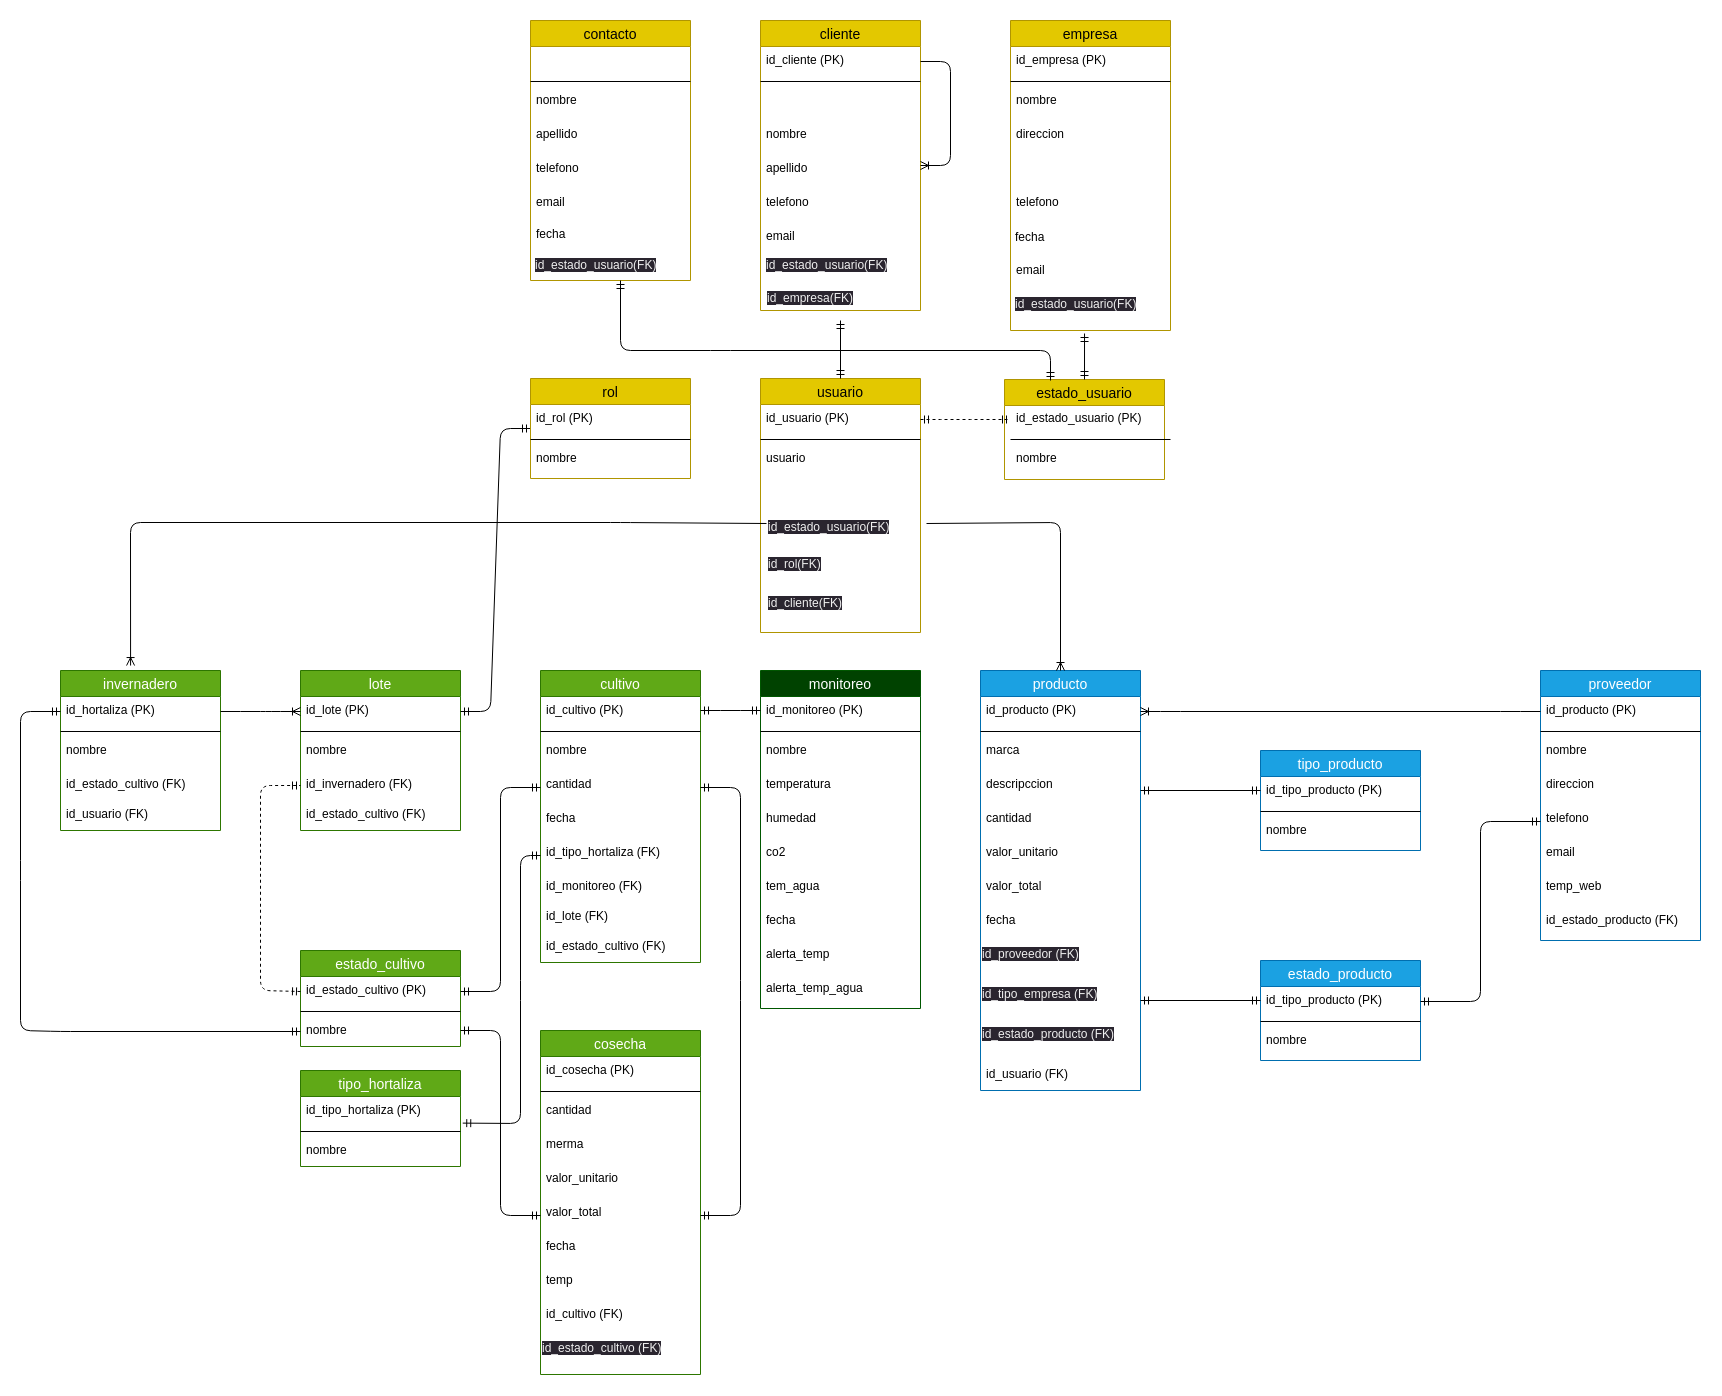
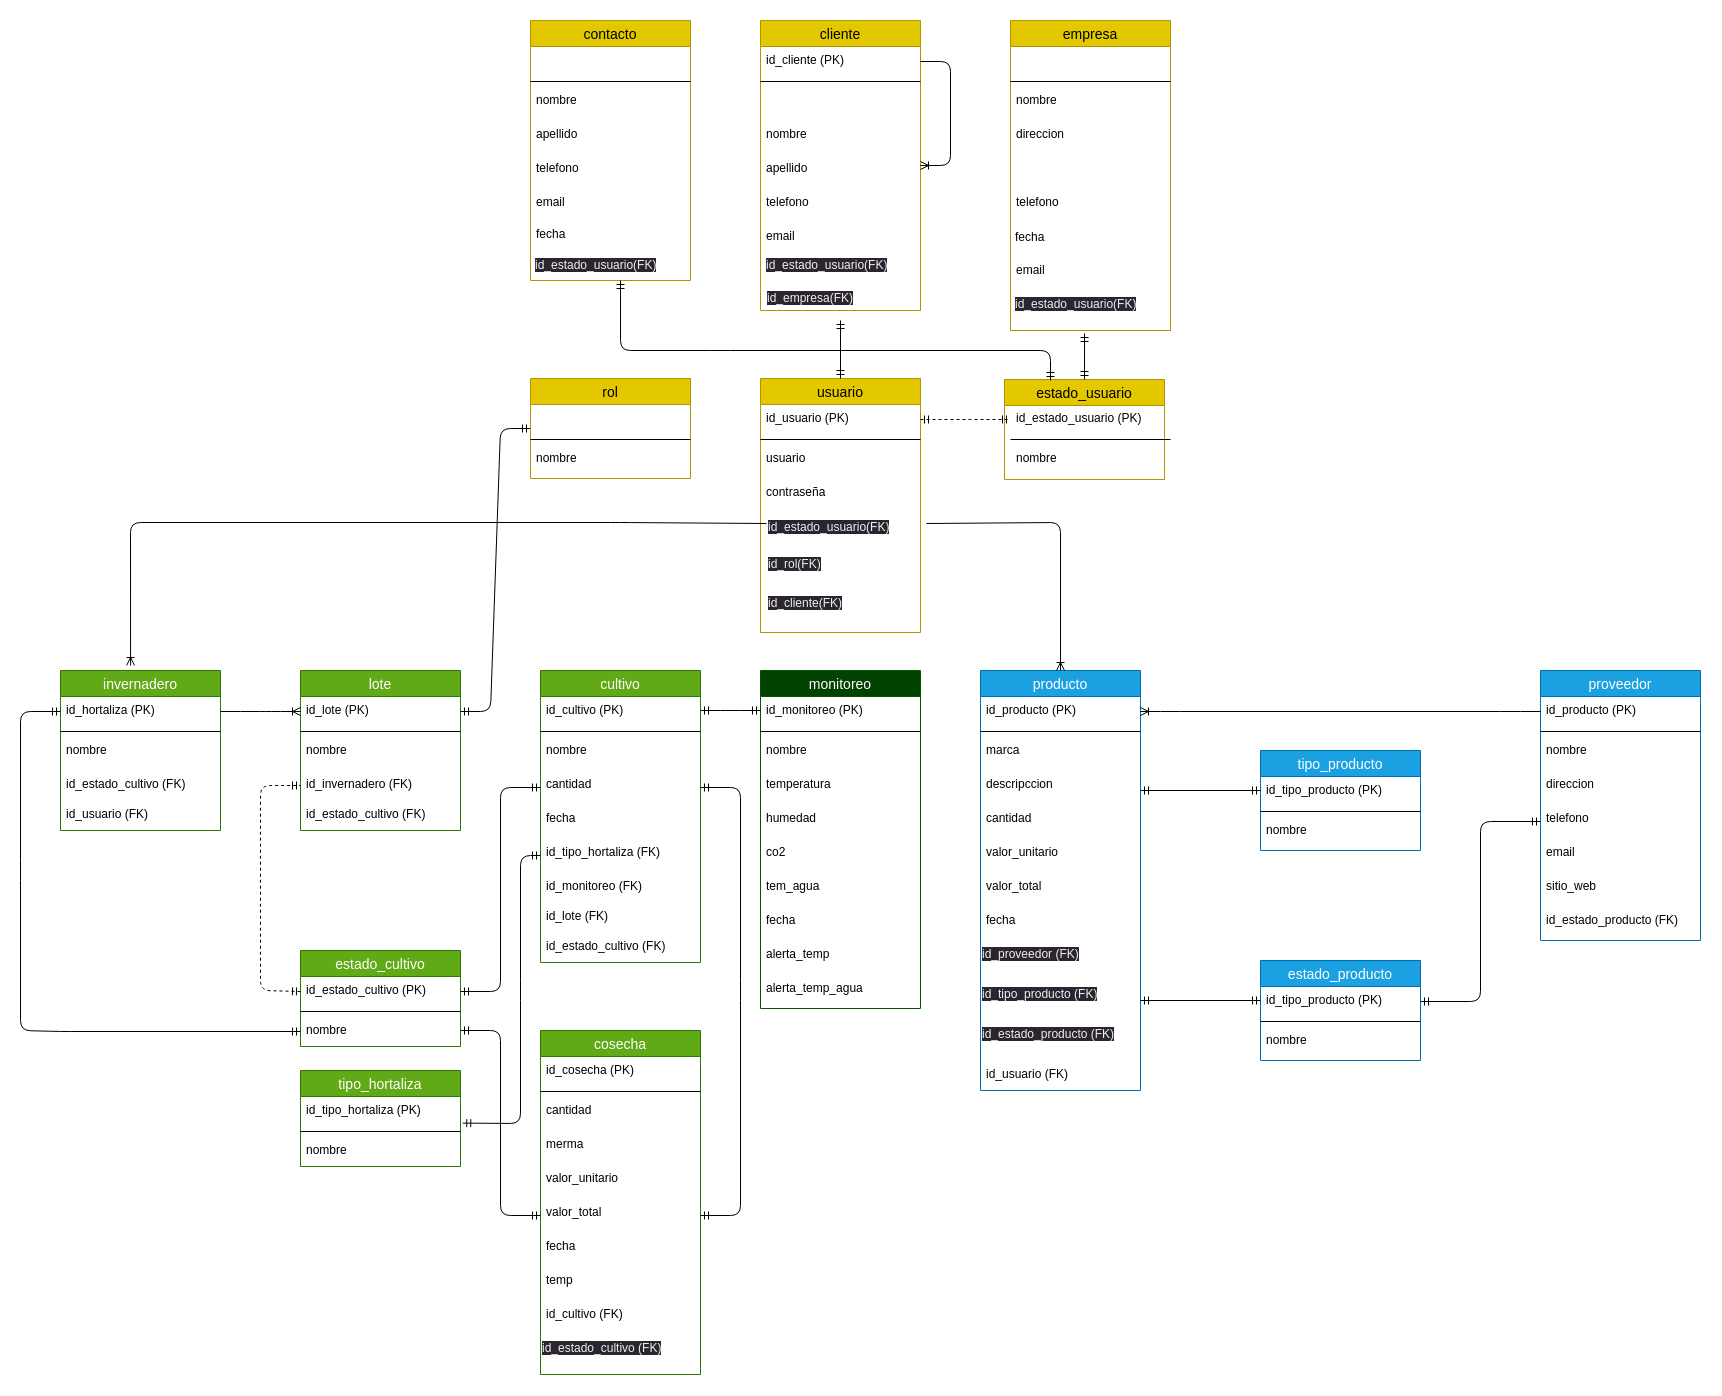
node "id_empresa (PK)": removed
node "id_rol (PK)": removed
node "contraseña": added
node "temp_web": label "temp_web" -> "sitio_web"
node "id_tipo_empresa (FK)": label "id_tipo_empresa (FK)" -> "id_tipo_producto (FK)"
